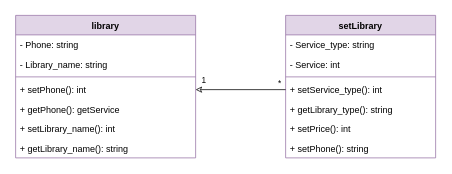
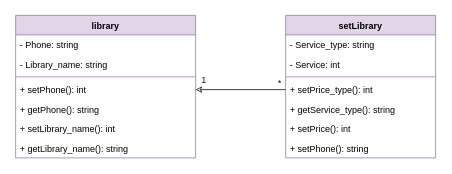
node "+ setService_type(): int": label "+ setService_type(): int" -> "+ setPrice_type(): int"
node "+ getPhone(): getService": label "+ getPhone(): getService" -> "+ getPhone(): string"
node "+ getLibrary_type(): string": label "+ getLibrary_type(): string" -> "+ getService_type(): string"
